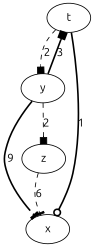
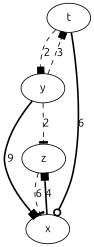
edge "y" -> "t": style bold -> dashed
edge "y" -> "z": arrowhead box -> tee
edge "t" -> "x": label "1" -> "6"
edge "y" -> "x": arrowhead tee -> box
edge "x" -> "z": added, label "4"
